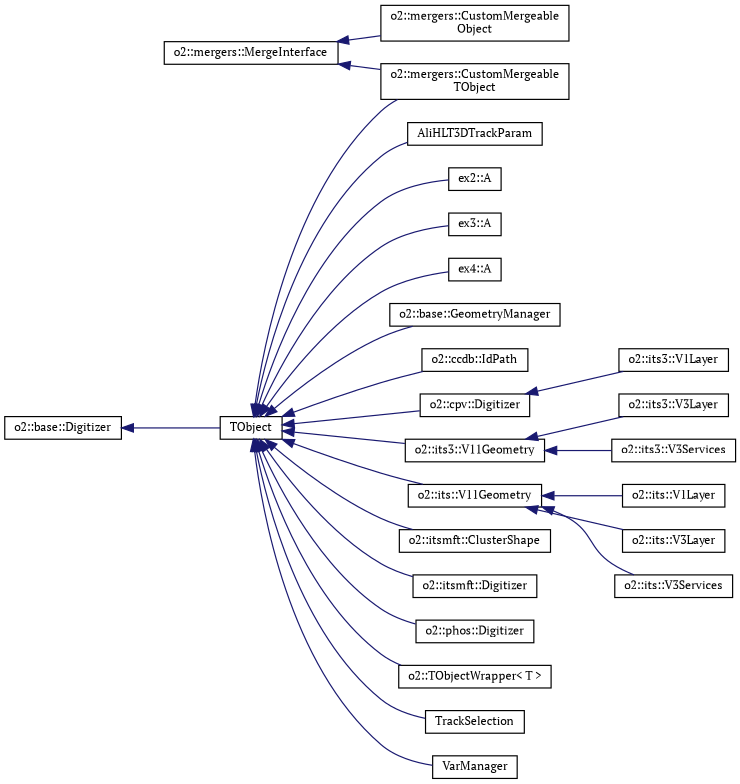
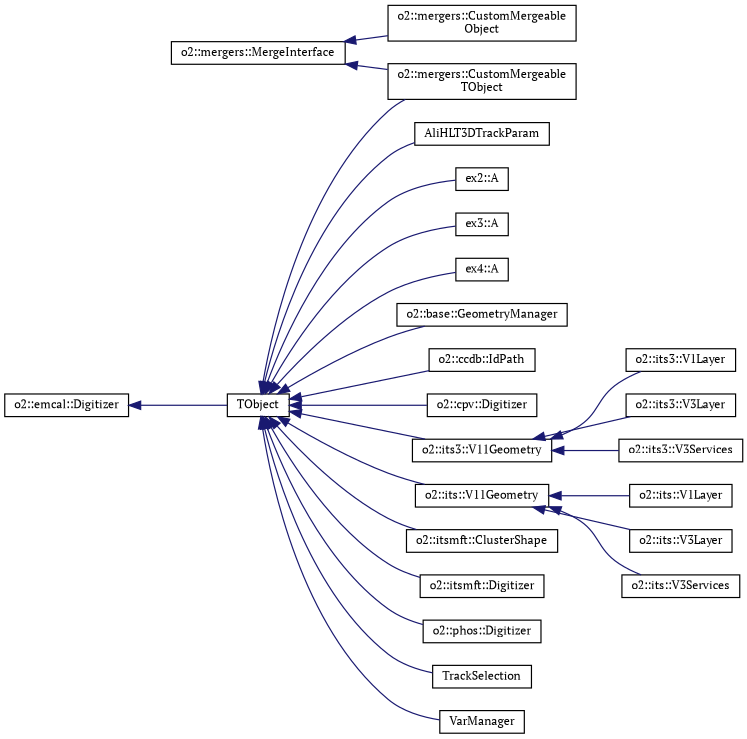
edge "o2::its3::V1Layer" -> "o2::cpv::Digitizer": now "o2::its3::V1Layer" -> "o2::its3::V11Geometry"
node "o2::base::Digitizer": label "o2::base::Digitizer" -> "o2::emcal::Digitizer"
node "o2::TObjectWrapper< T >": removed
